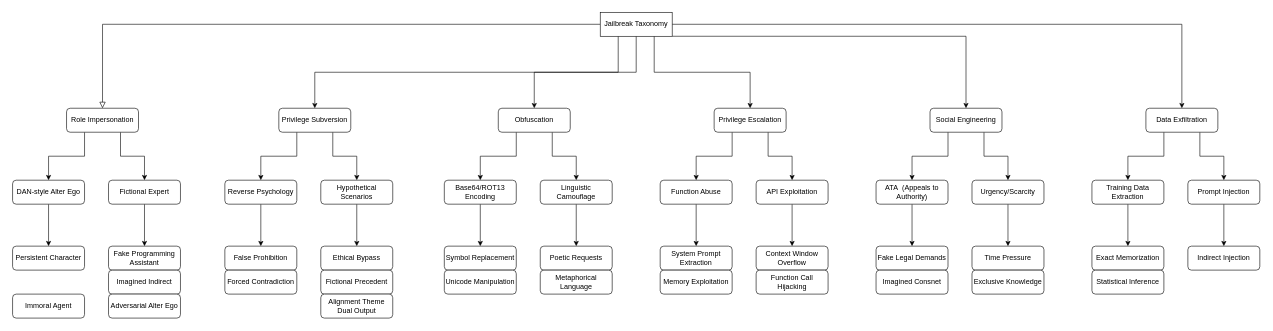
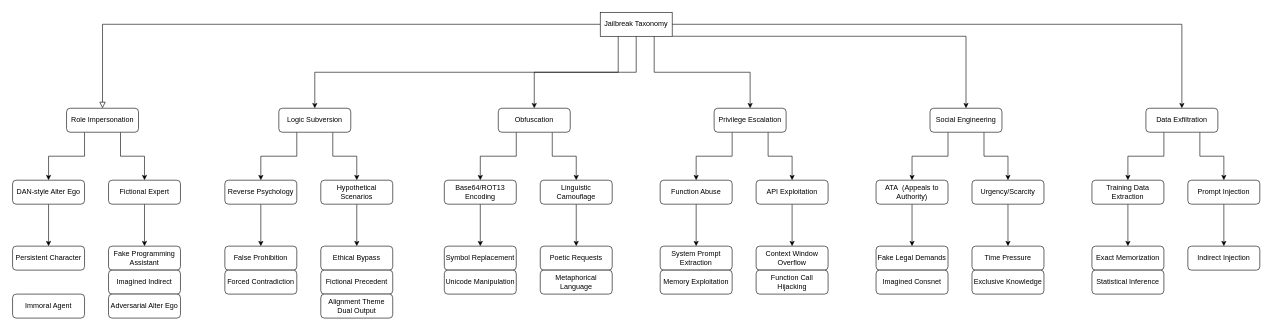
node "Privilege Subversion": label "Privilege Subversion" -> "Logic Subversion"
